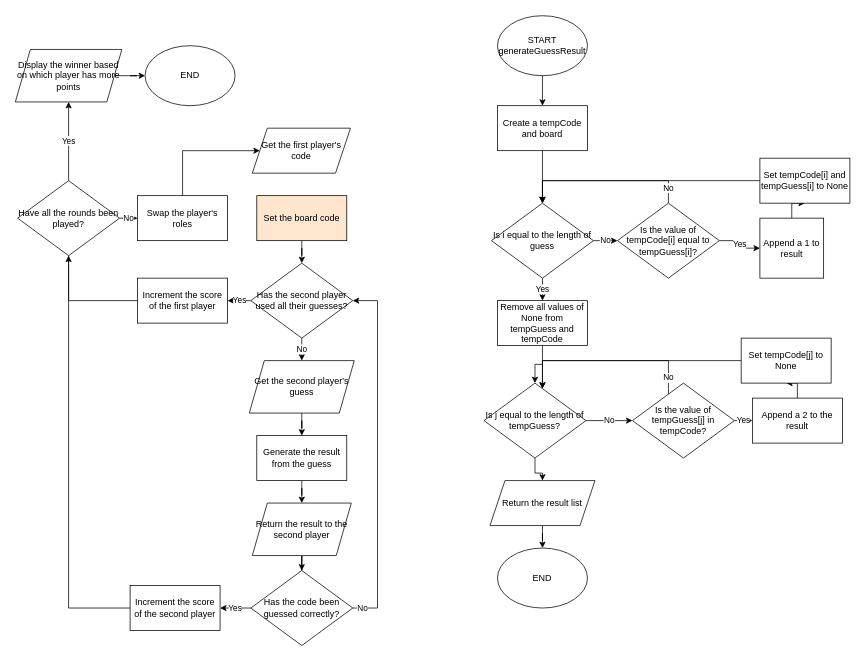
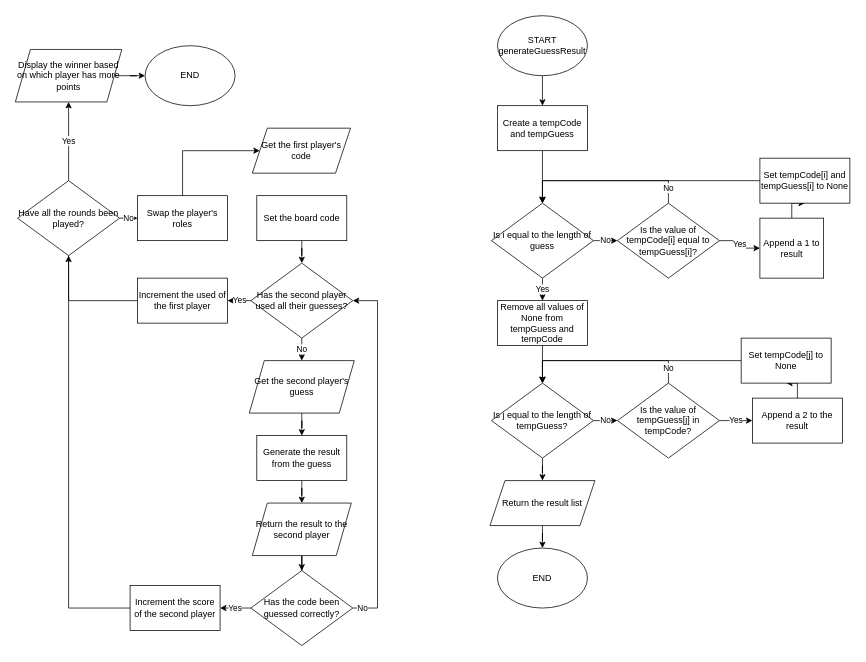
node "Create a tempCode and board": label "Create a tempCode and board" -> "Create a tempCode and tempGuess"
node "Set the board code": fillcolor #ffe6cc -> #ffffff
node "Increment the score of the first player": label "Increment the score of the first player" -> "Increment the used of the first player"
node "Is j equal to the length of tempGuess?": moved (535, 420) -> (543, 420)
node "Is the value of tempGuess[j] in tempCode?": moved (684, 420) -> (669, 420)
